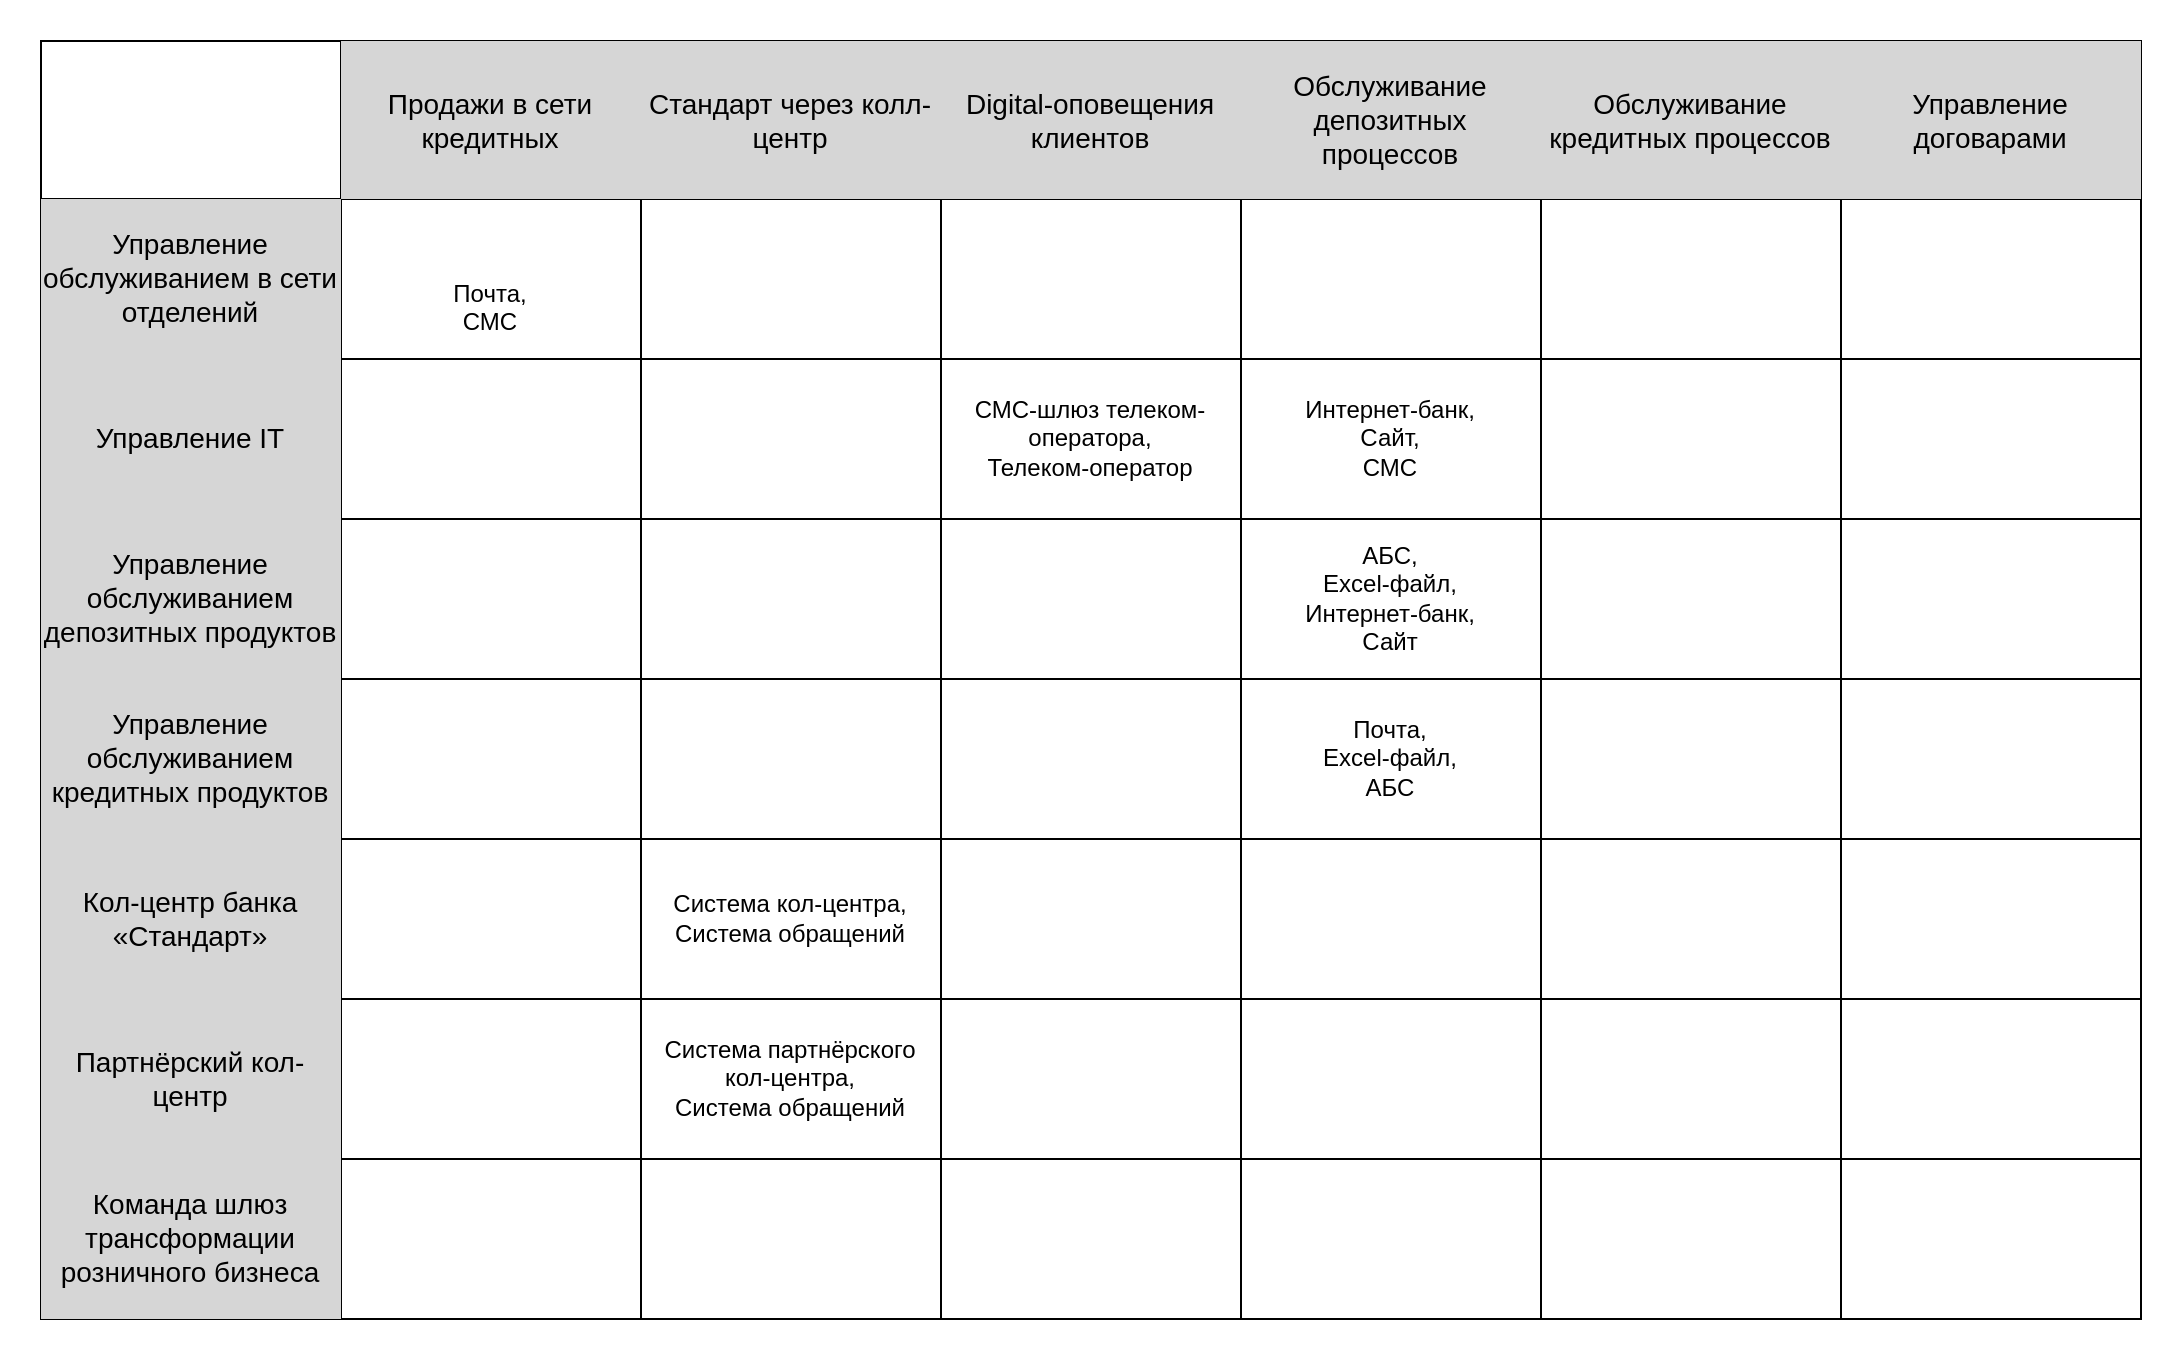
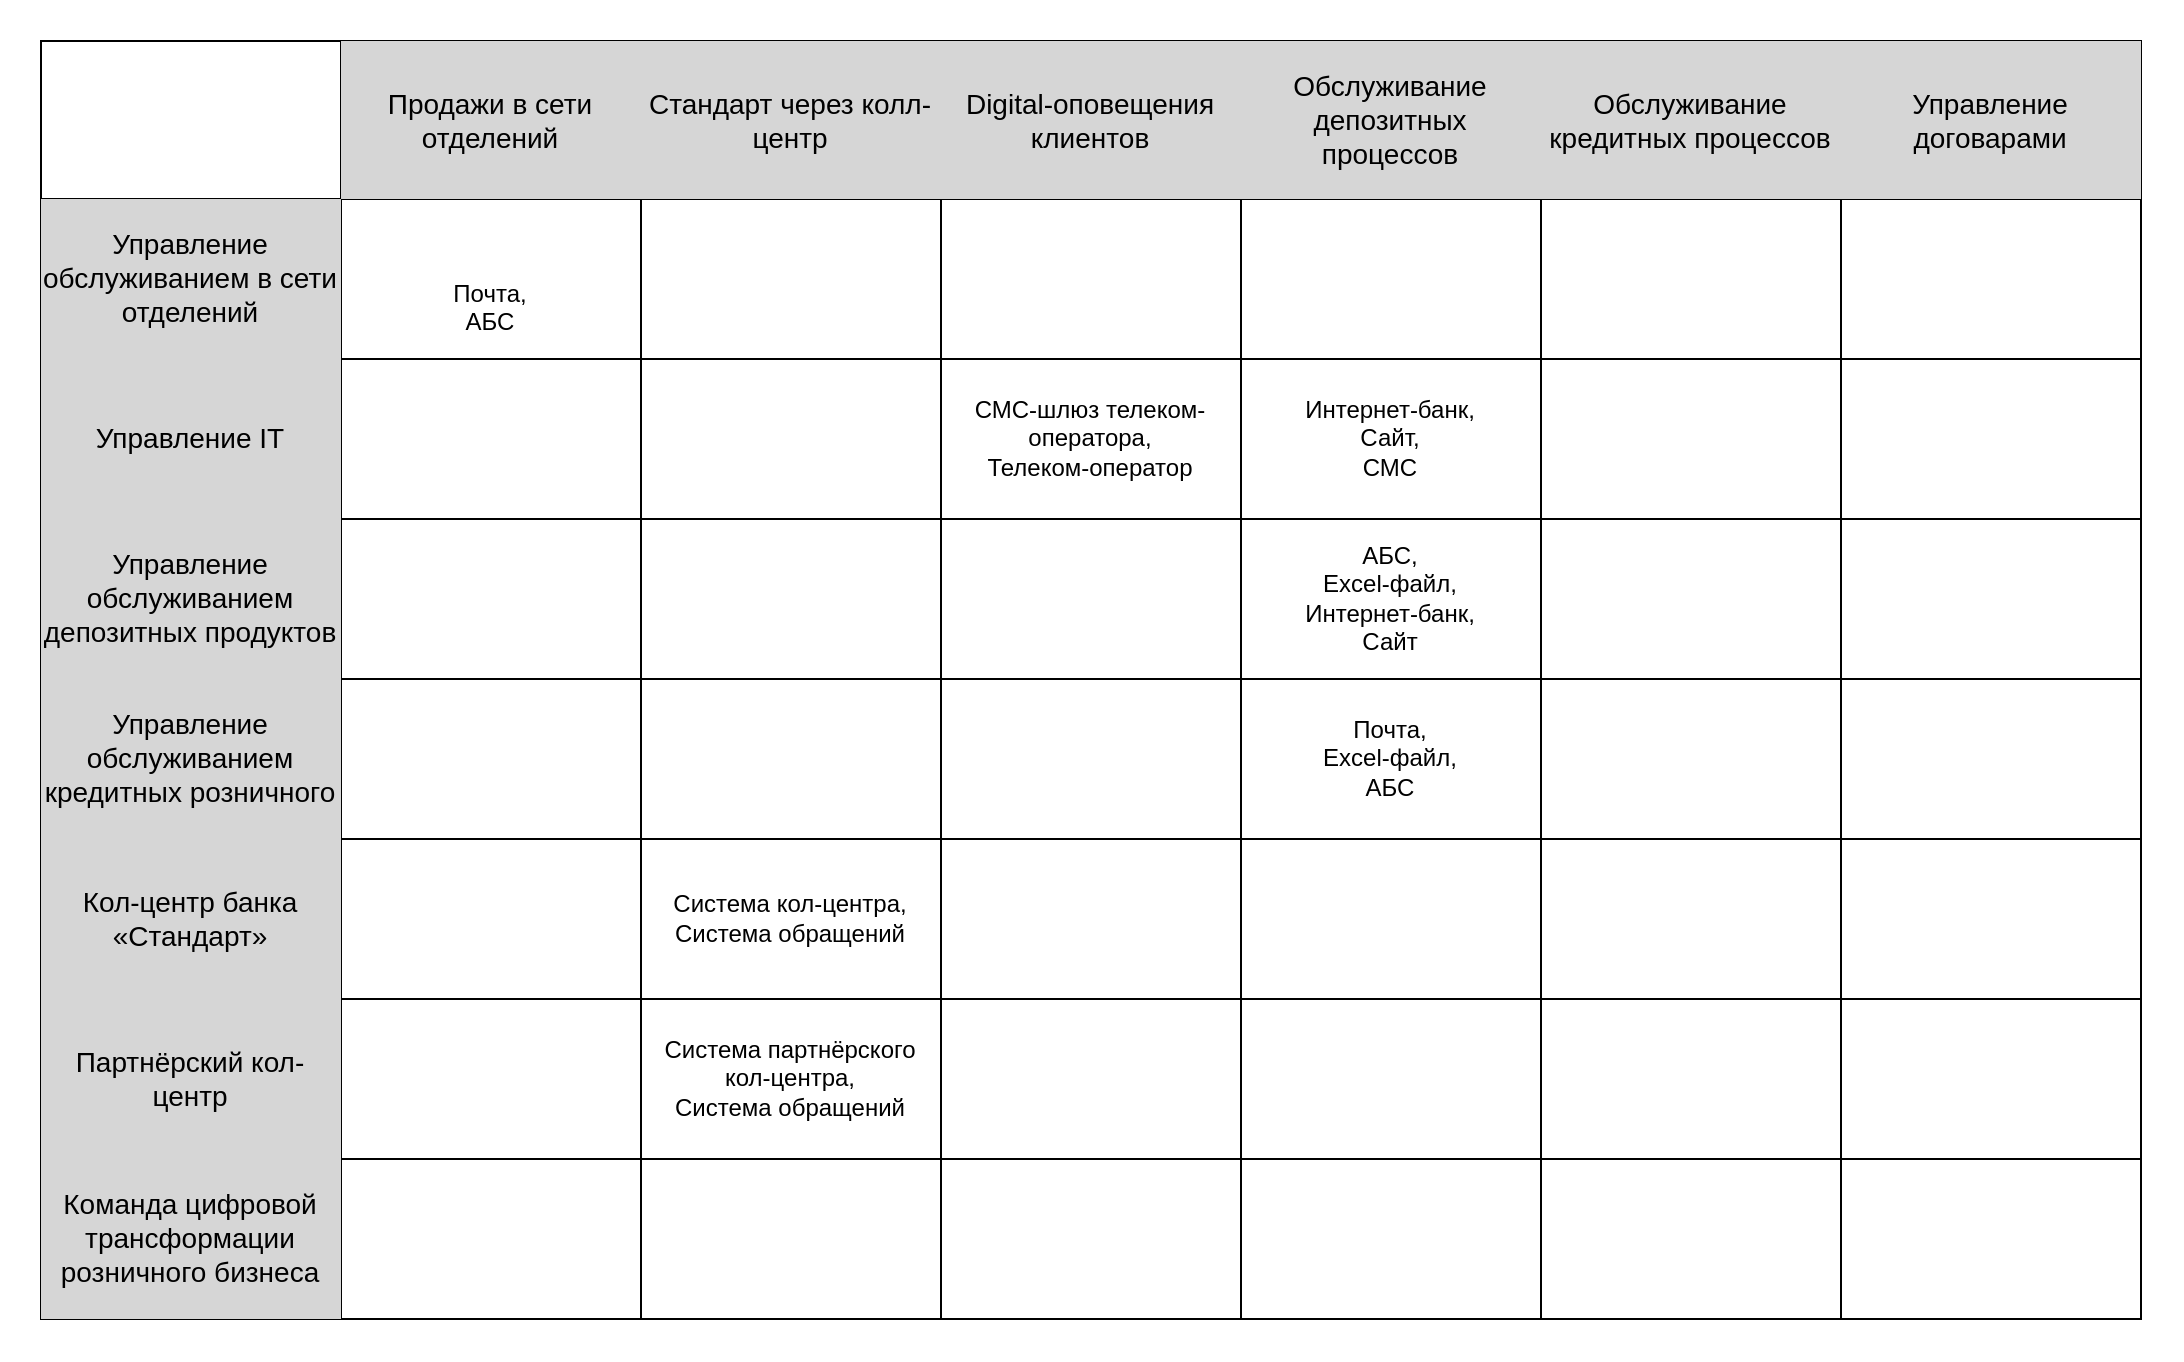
node "Продажи в сети кредитных": label "Продажи в сети кредитных" -> "Продажи в сети отделений"
node "Почта, СМС": label "Почта, СМС" -> "Почта, АБС"
node "Управление обслуживанием кредитных продуктов": label "Управление обслуживанием кредитных продуктов" -> "Управление обслуживанием кредитных розничного"
node "Команда шлюз трансформации розничного бизнеса": label "Команда шлюз трансформации розничного бизнеса" -> "Команда цифровой трансформации розничного бизнеса"
